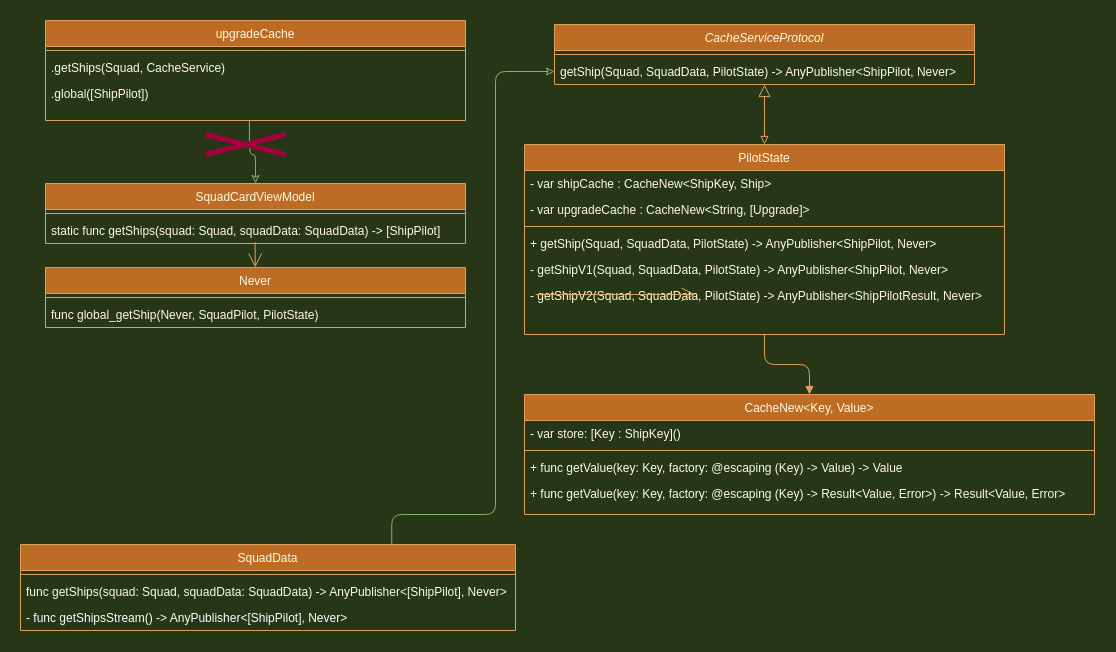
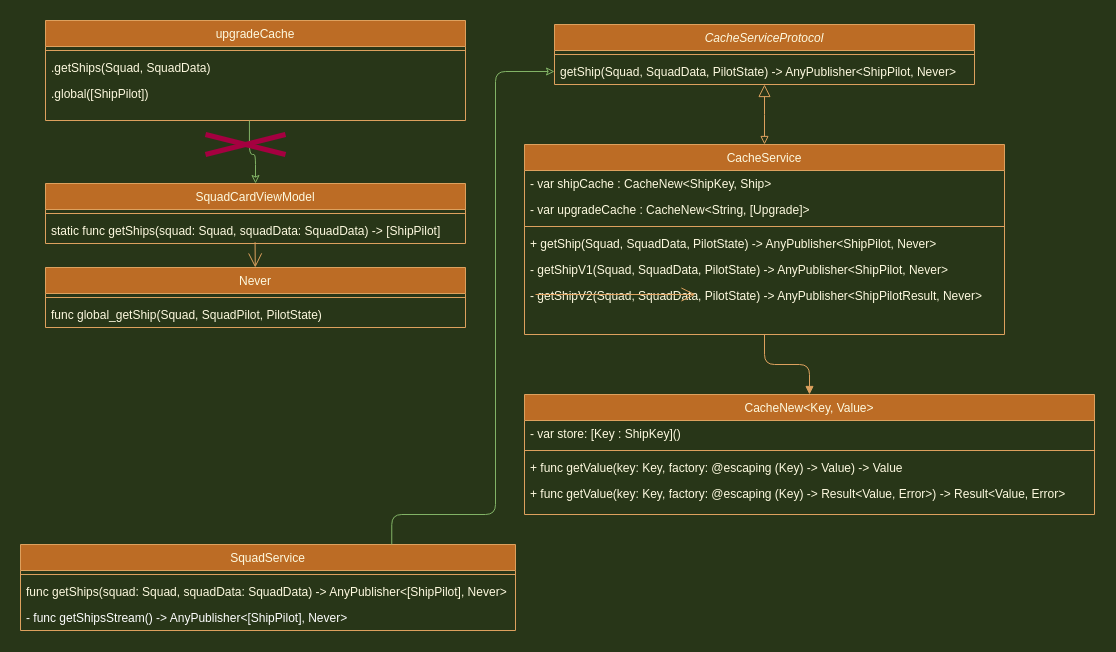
node ".getShips(Squad, CacheService)": label ".getShips(Squad, CacheService)" -> ".getShips(Squad, SquadData)"
node "PilotState": label "PilotState" -> "CacheService"
node "func global_getShip(Never, SquadPilot, PilotState)": label "func global_getShip(Never, SquadPilot, PilotState)" -> "func global_getShip(Squad, SquadPilot, PilotState)"
node "SquadData": label "SquadData" -> "SquadService"
